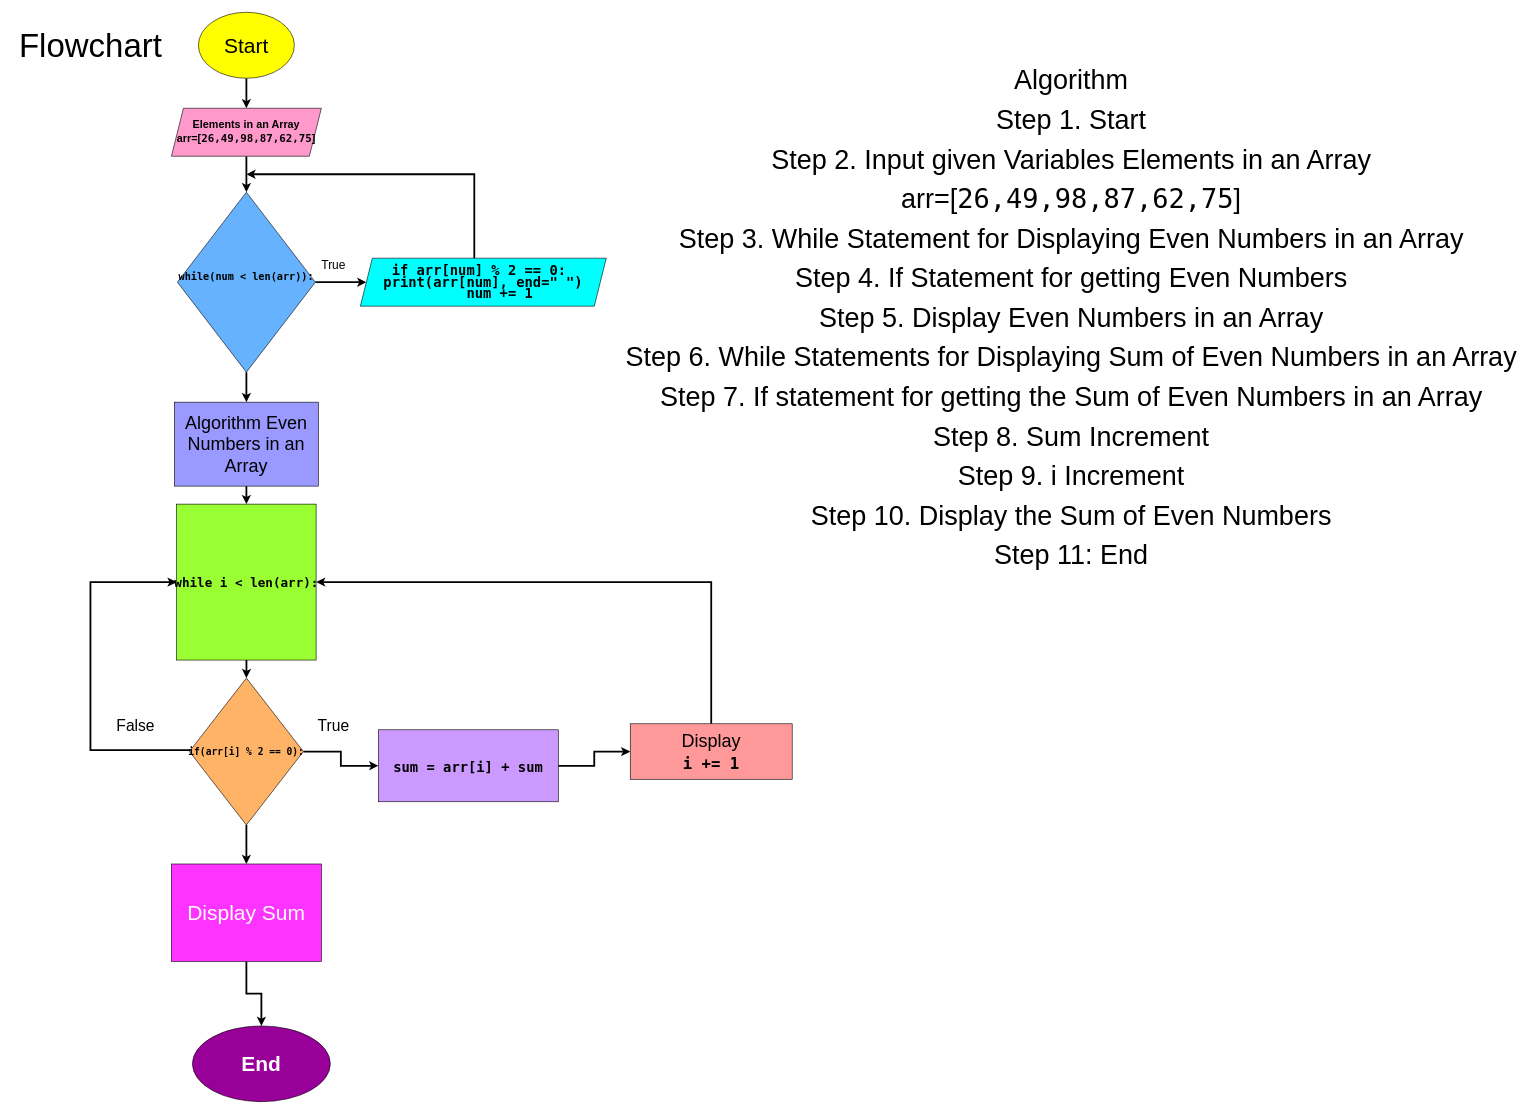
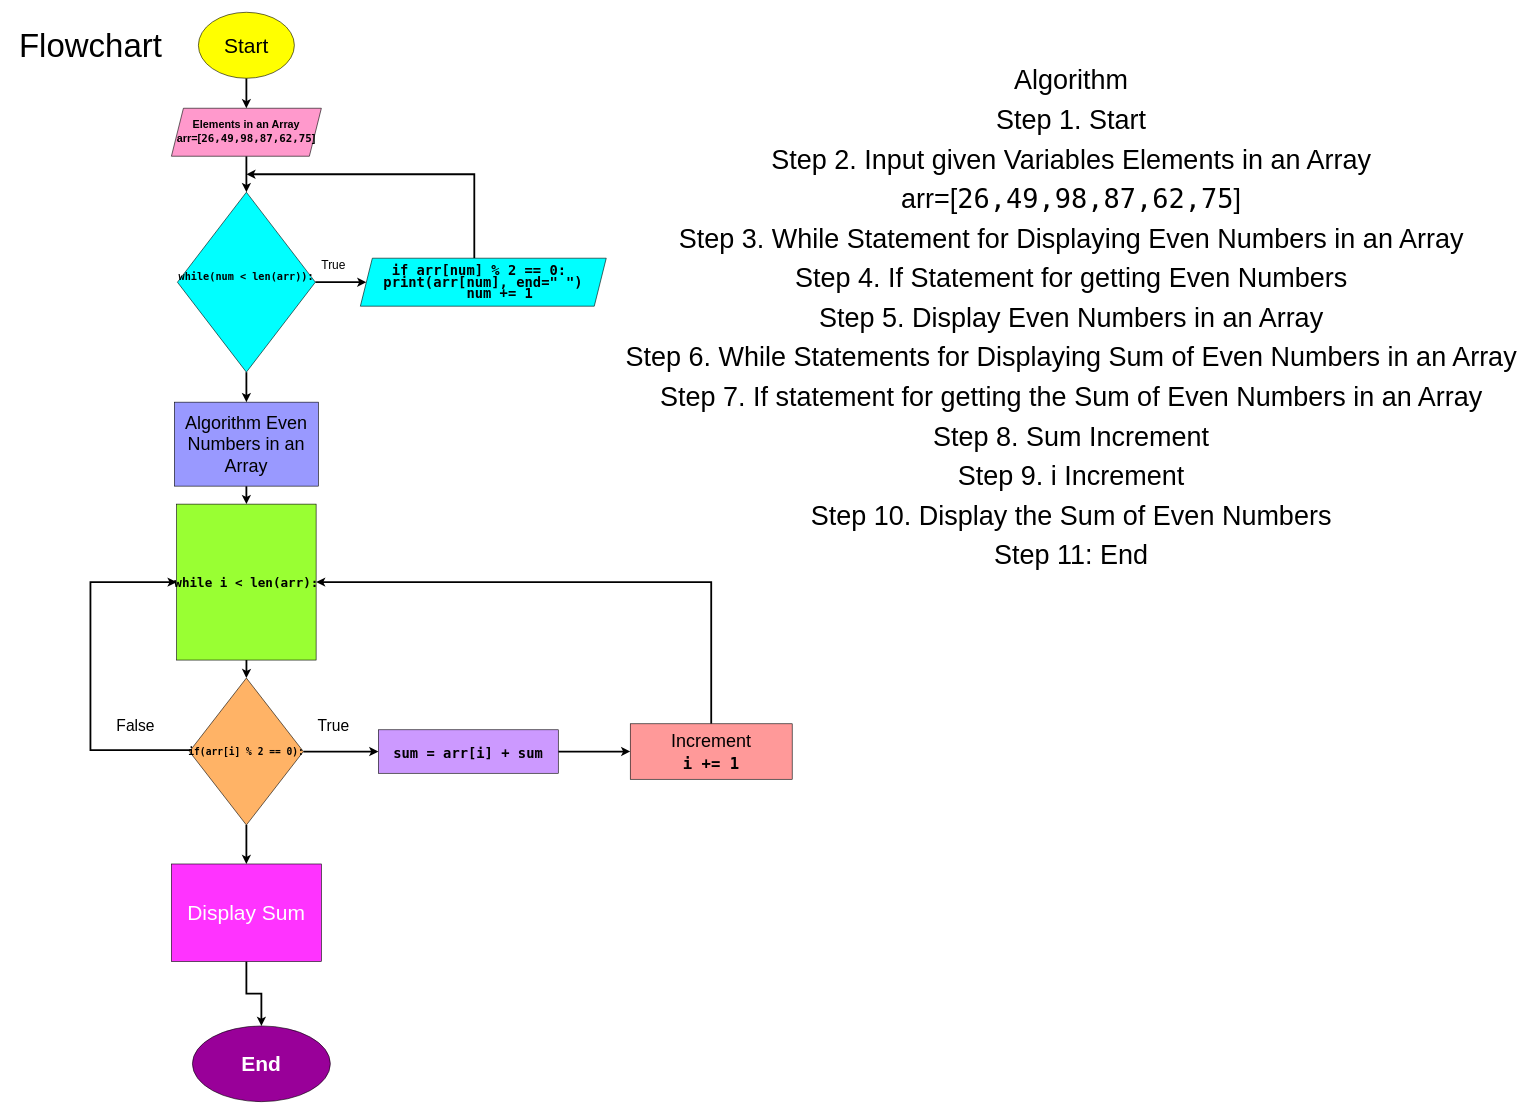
node "while(num < len(arr)):": fillcolor #66b2ff -> #00ffff
node "Display i += 1": label "Display i += 1" -> "Increment i += 1"
node "sum = arr[i] + sum": size 180x72 -> 180x44
